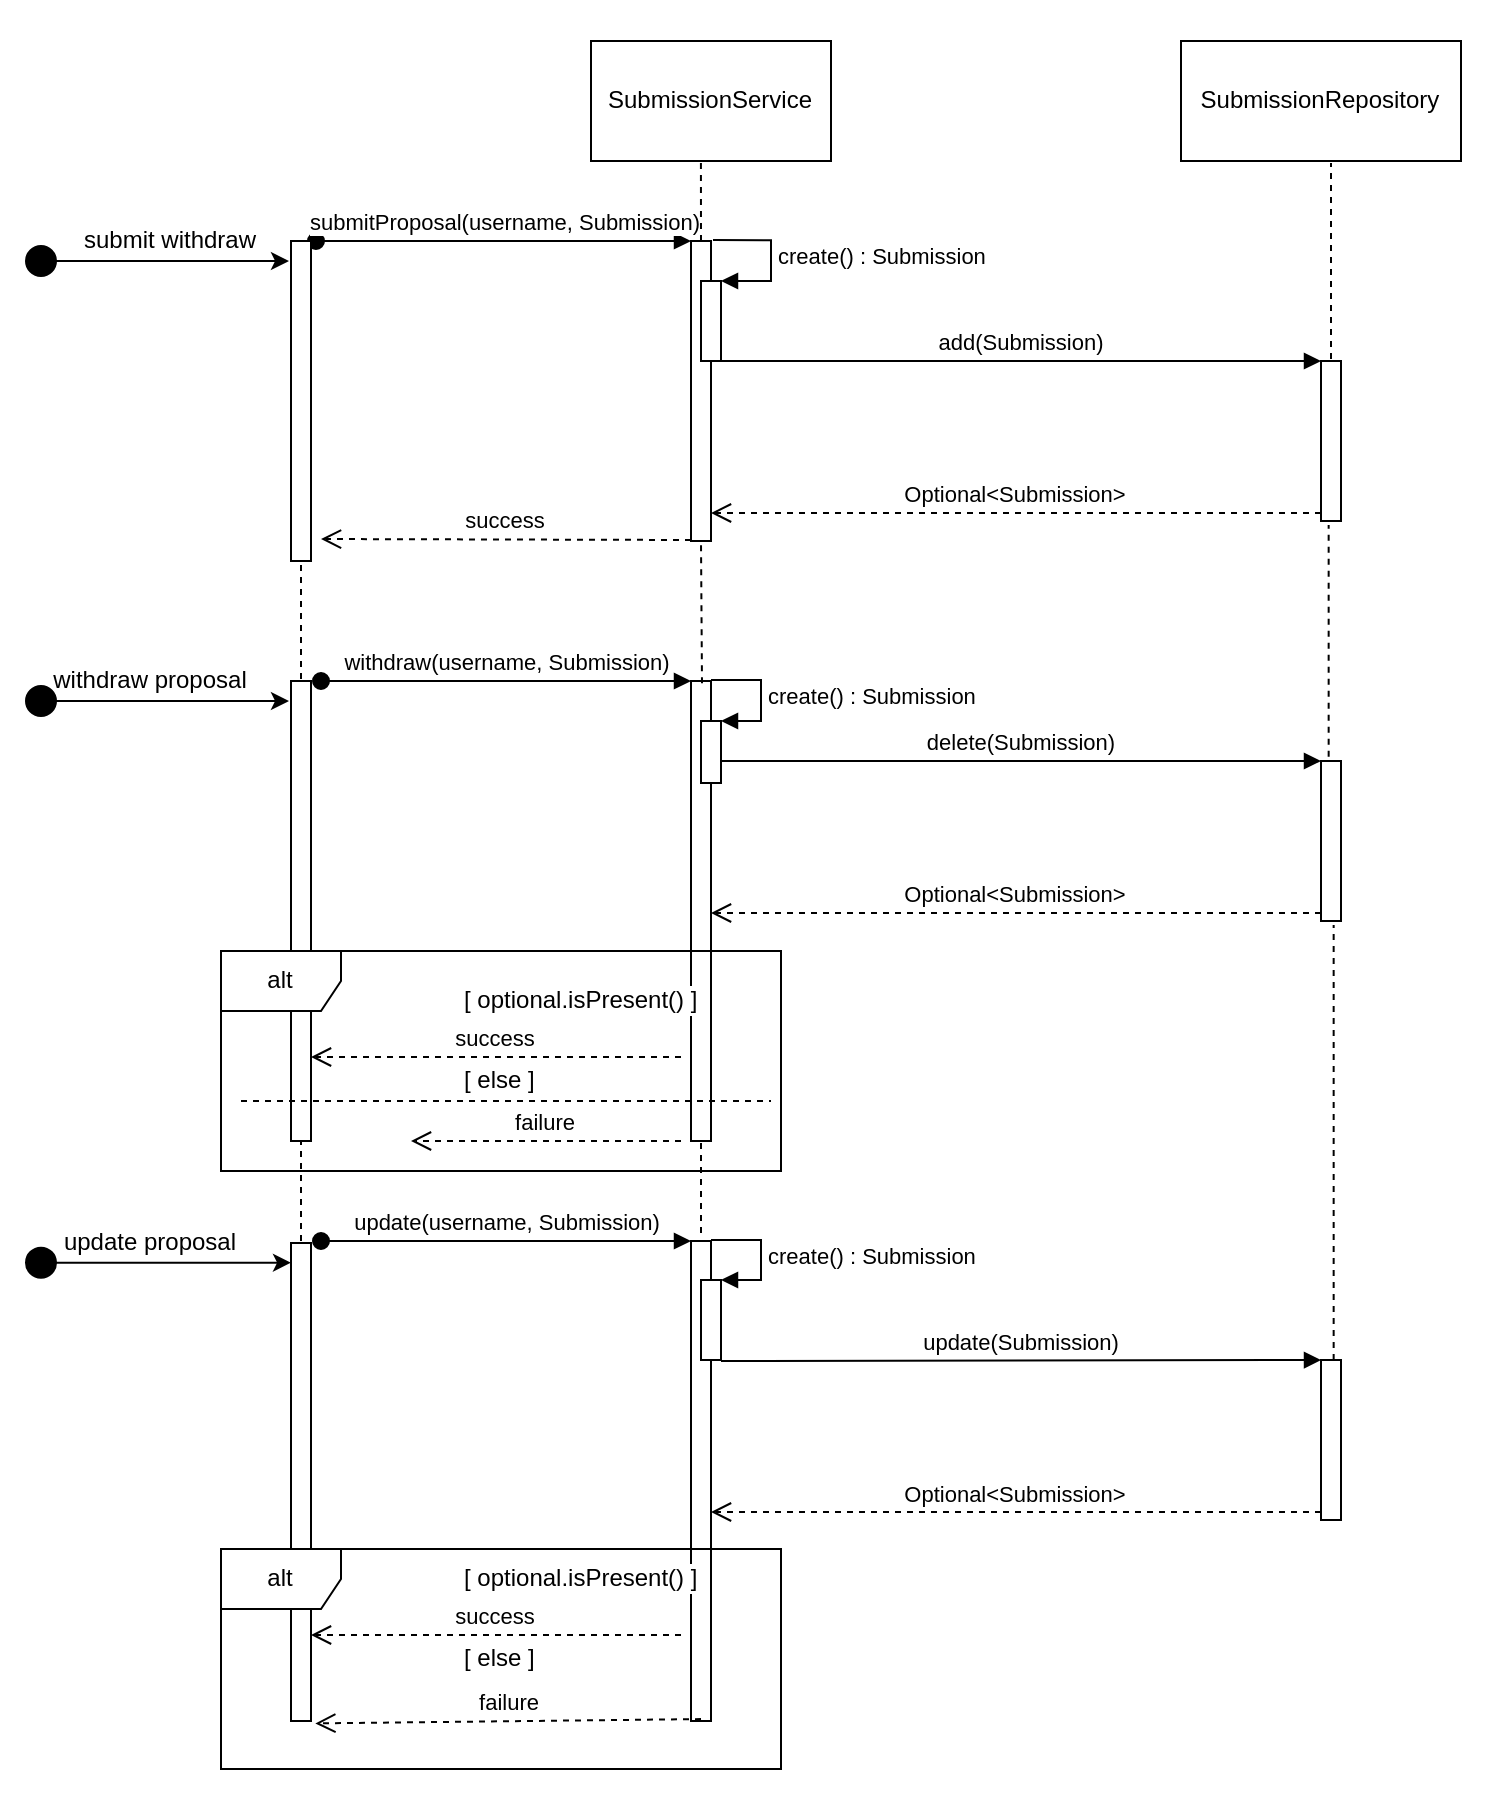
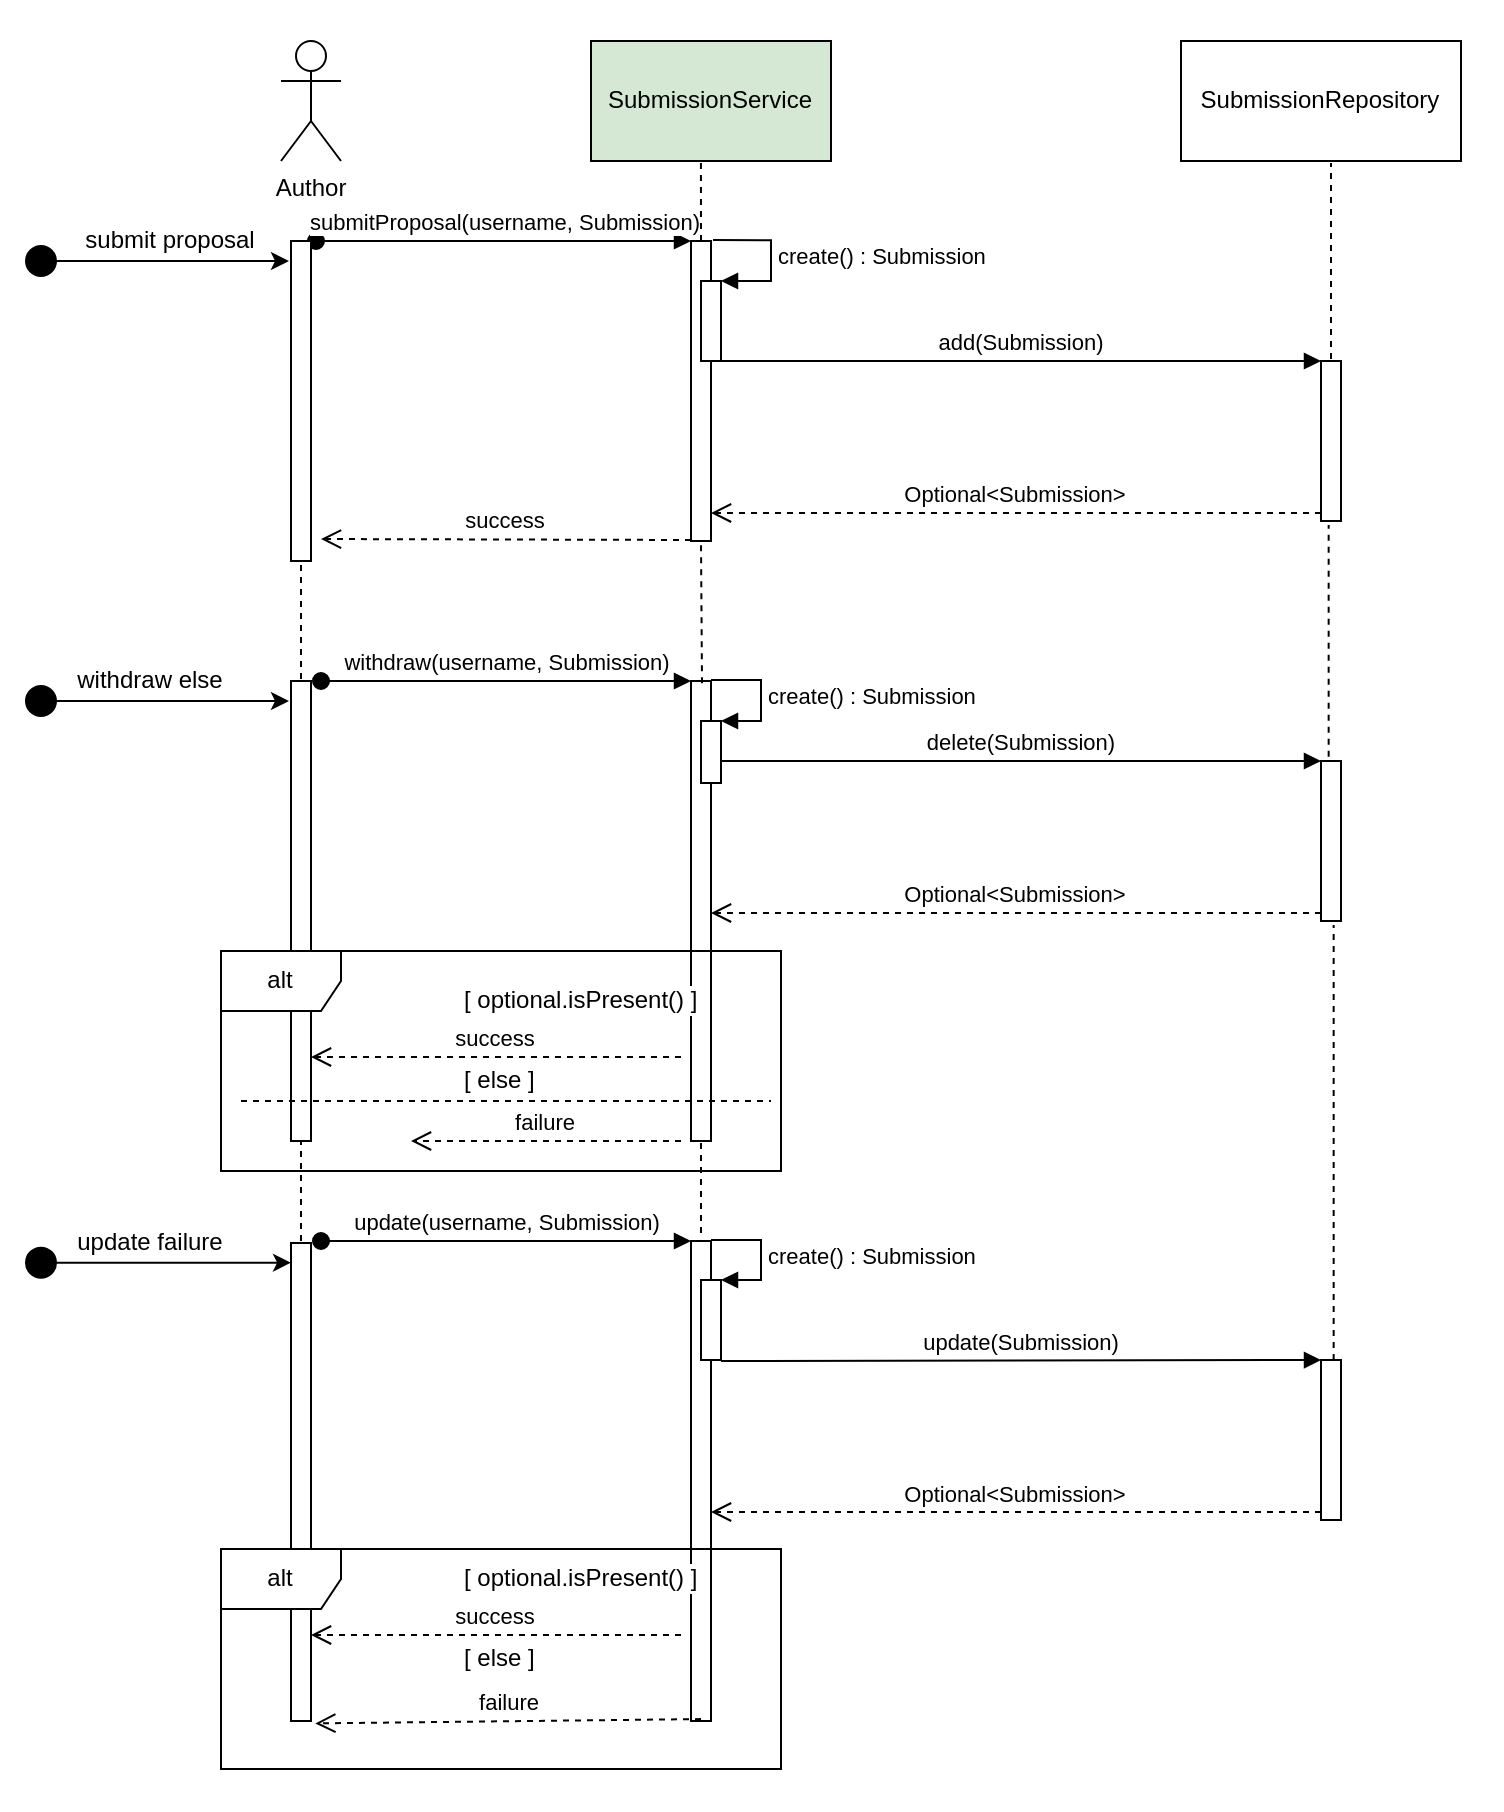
node "Author": added
node "SubmissionService": fillcolor #ffffff -> #d5e8d4
node "submit withdraw": label "submit withdraw" -> "submit proposal"
node "withdraw proposal": label "withdraw proposal" -> "withdraw else"
node "update proposal": label "update proposal" -> "update failure"
